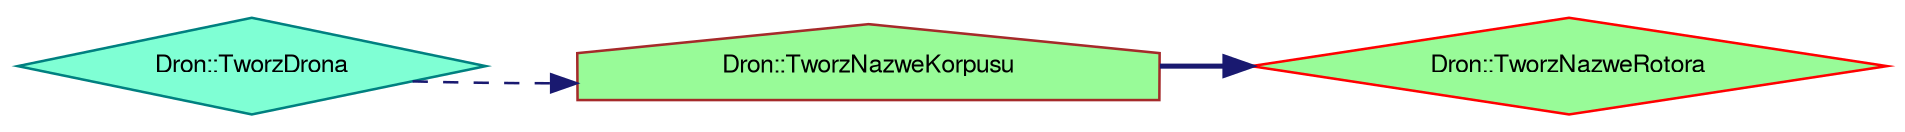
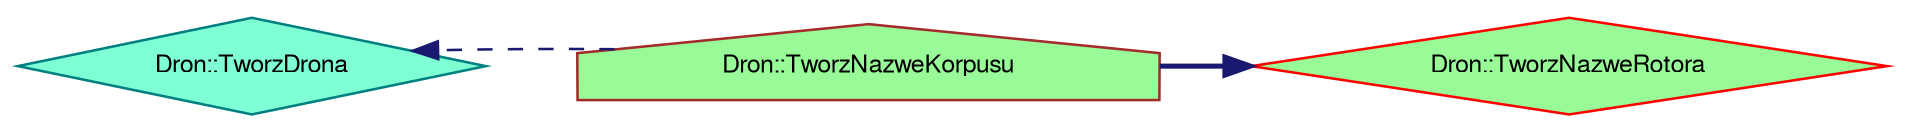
edge "Dron::TworzDrona" -> "Dron::TworzNazweKorpusu": reversed
